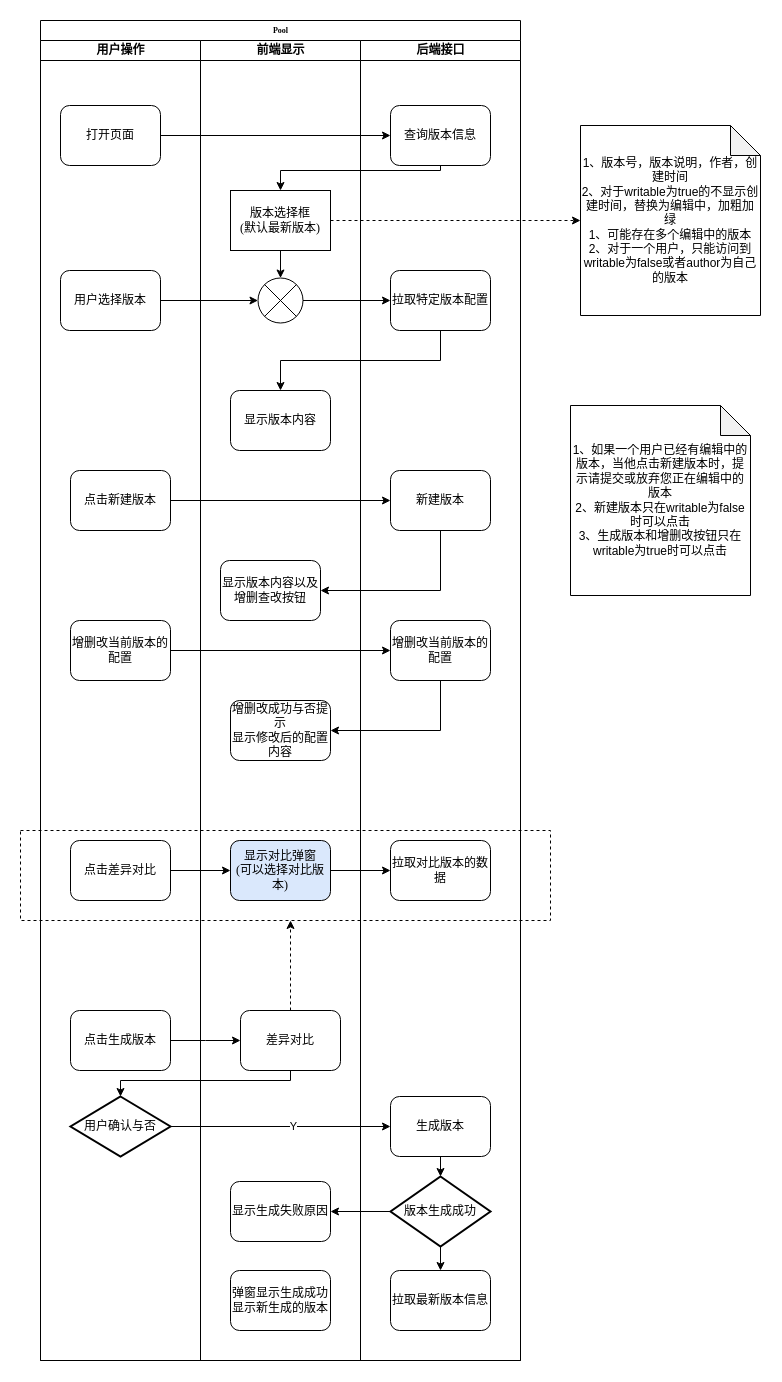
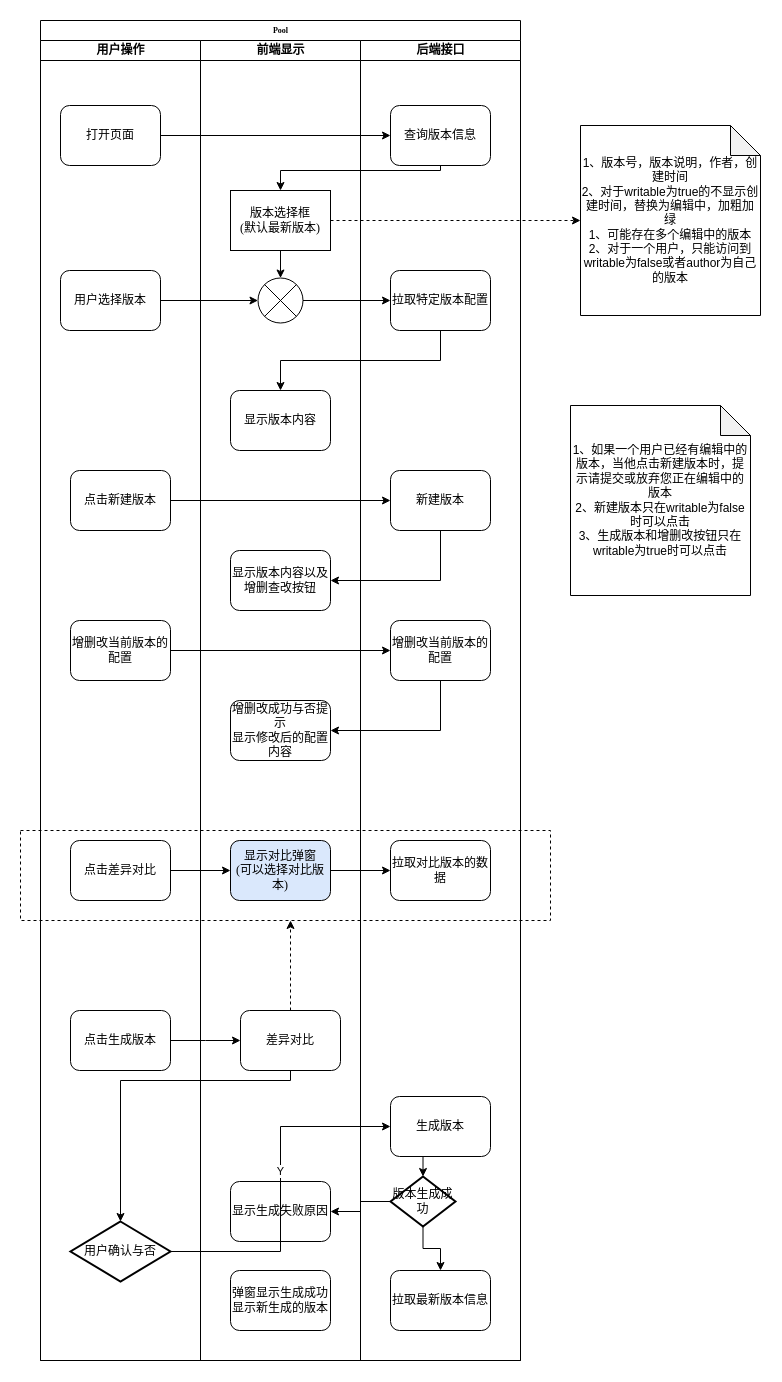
node "显示版本内容以及增删查改按钮": moved (271, 591) -> (281, 581)
node "用户确认与否": moved (121, 1127) -> (121, 1252)
node "版本生成成功": size 100x70 -> 65x50
